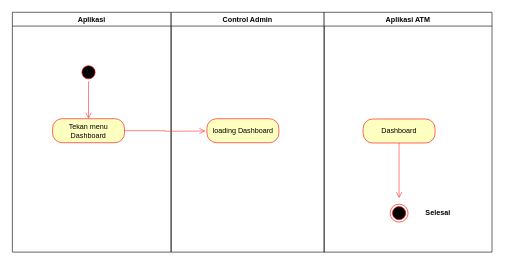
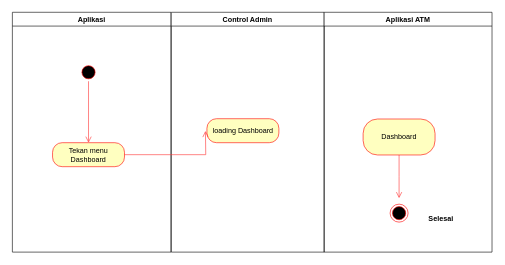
node "Tekan menu Dashboard": moved (89, 131) -> (89, 155)
node "Dashboard": size 72x24 -> 72x36
node "Selesai": moved (438, 212) -> (441, 218)
